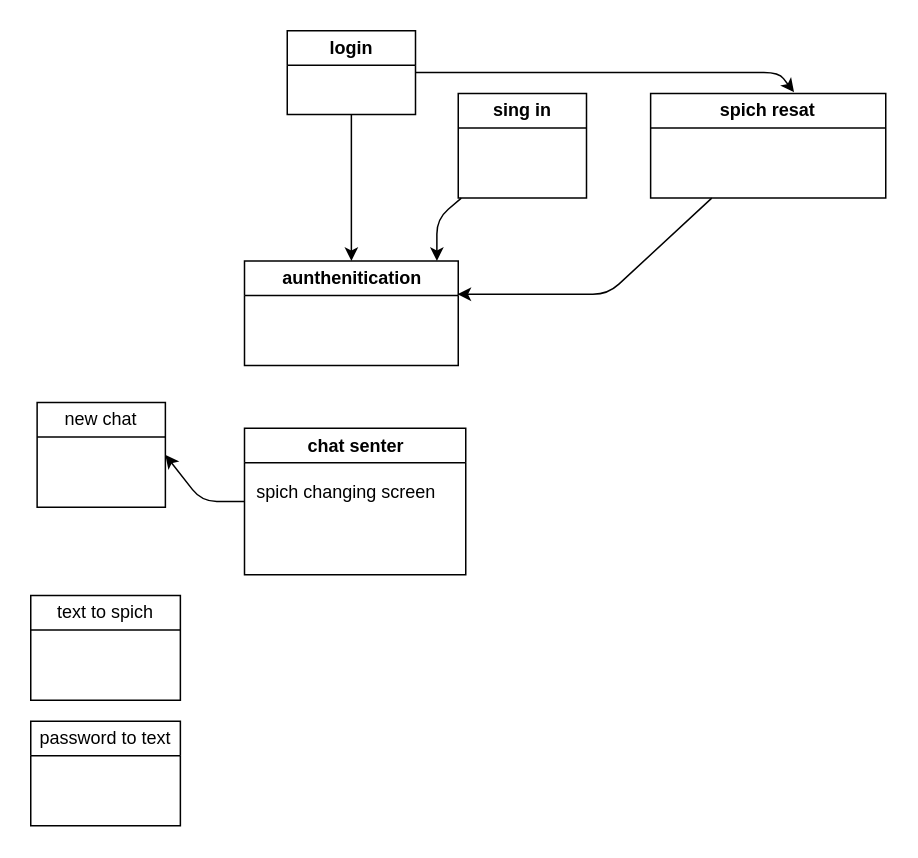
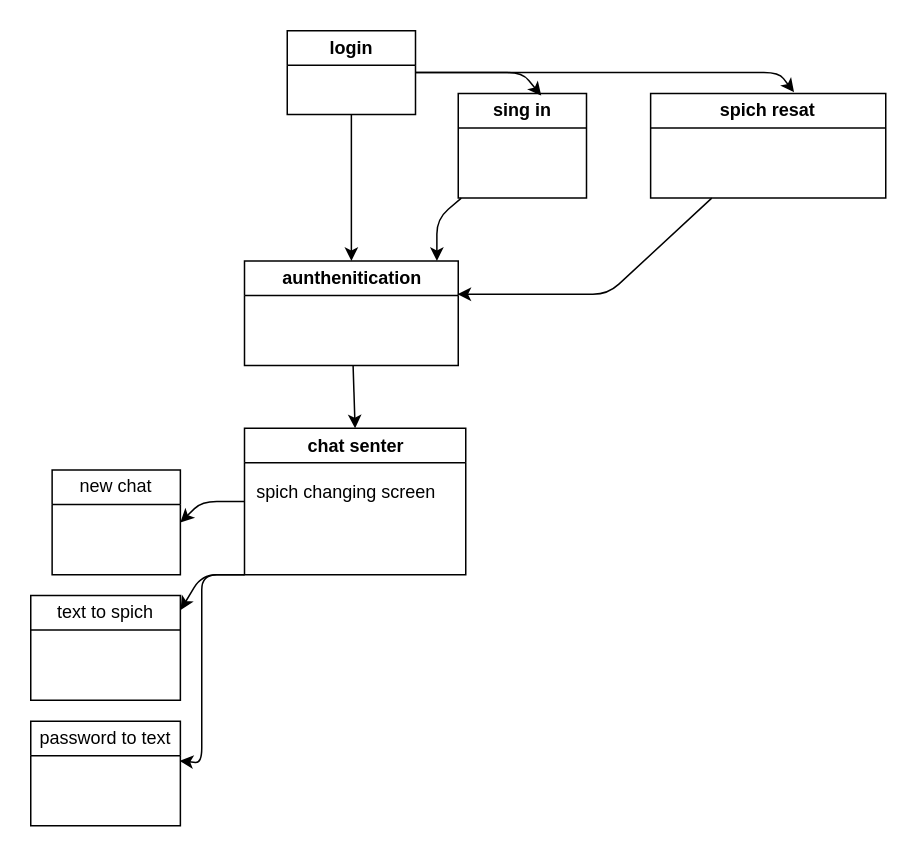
edge "login" -> "sing in": added
edge "aunthenitication" -> "chat senter": added
node "new chat": moved (101, 455) -> (116, 522)
edge "chat senter" -> "text to spich": added
edge "chat senter" -> "password to text": added
